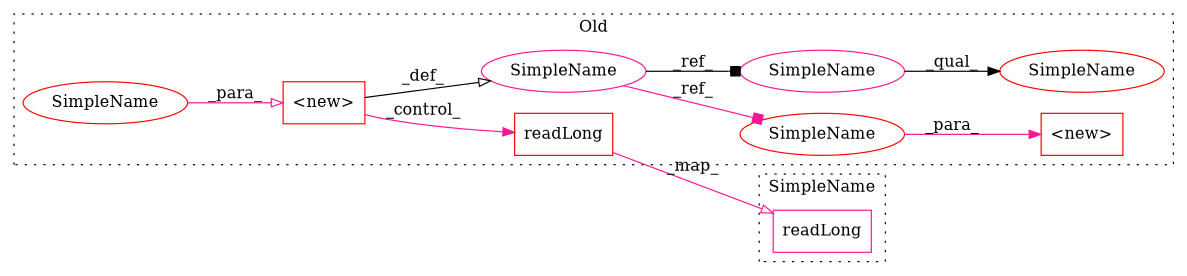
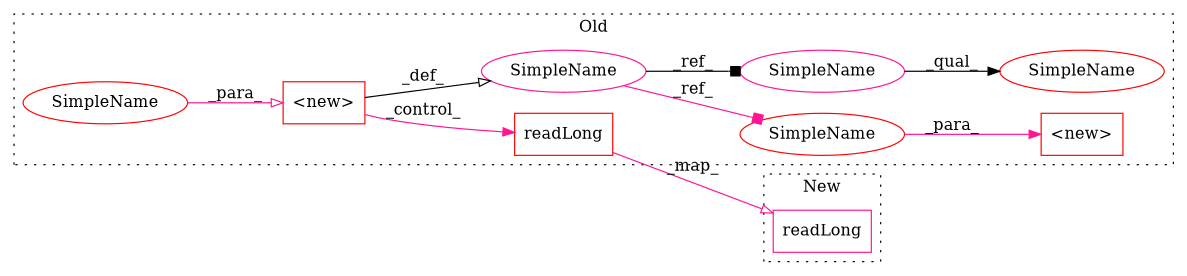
cluster "SimpleName": label "SimpleName" -> "New"
